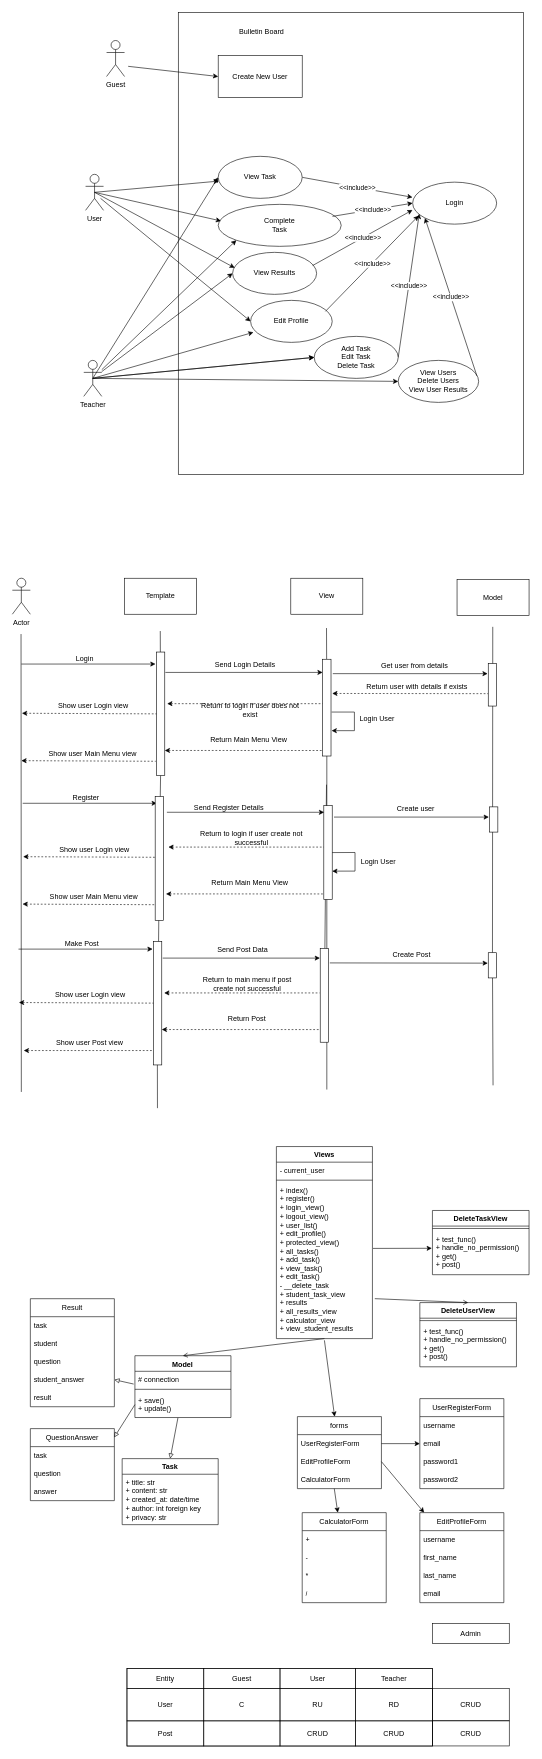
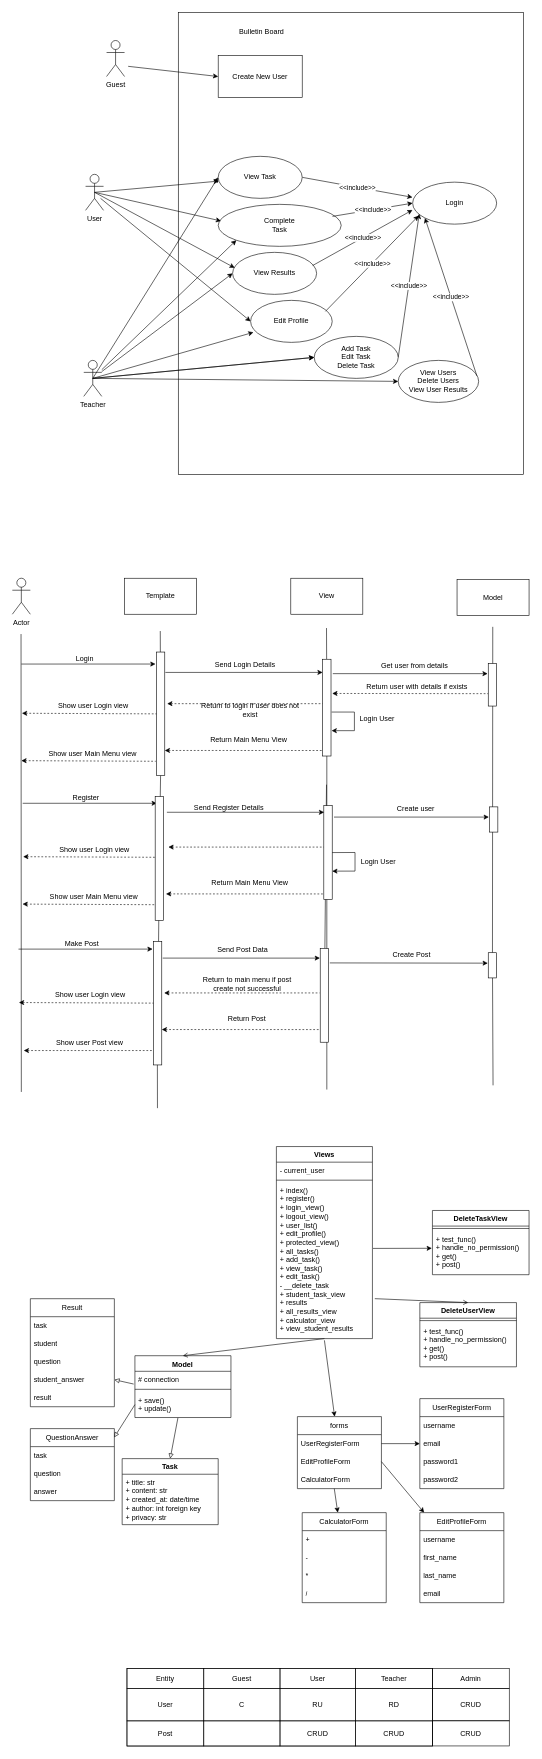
node "Return to login if user create not successful": removed
node "Admin": moved (471, 1633) -> (471, 1678)
